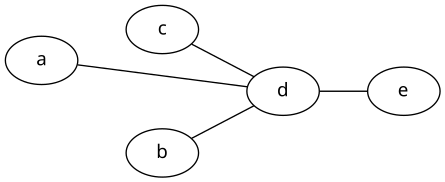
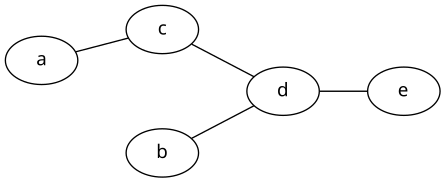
edge "a" -- "d": now "a" -- "c"
